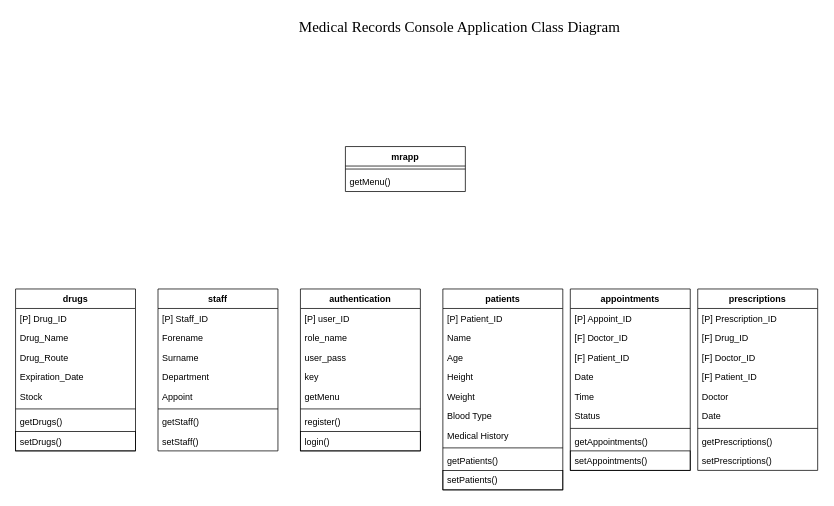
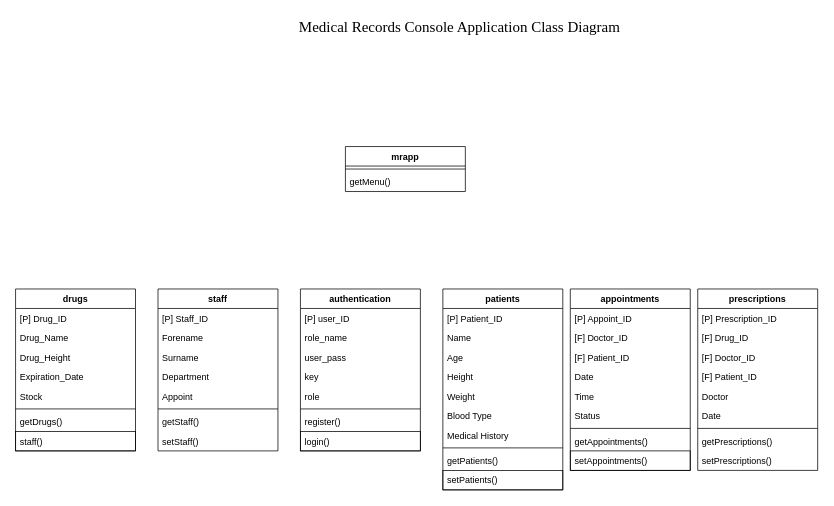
node "Drug_Route": label "Drug_Route" -> "Drug_Height"
node "getMenu": label "getMenu" -> "role"
node "setDrugs()": label "setDrugs()" -> "staff()"
